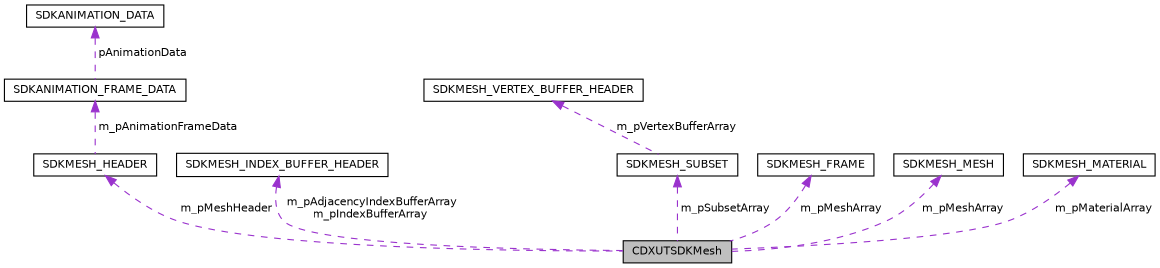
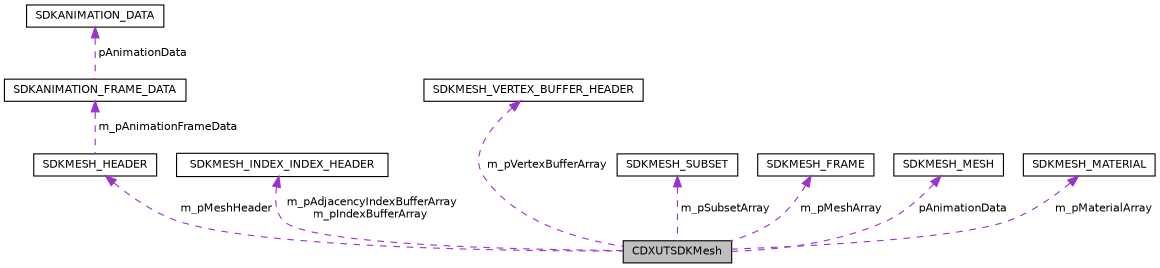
edge "SDKMESH_SUBSET" -> "SDKMESH_VERTEX_BUFFER_HEADER": now "CDXUTSDKMesh" -> "SDKMESH_VERTEX_BUFFER_HEADER"
node "SDKMESH_INDEX_BUFFER_HEADER": label "SDKMESH_INDEX_BUFFER_HEADER" -> "SDKMESH_INDEX_INDEX_HEADER"
edge "CDXUTSDKMesh" -> "SDKMESH_MESH": label " m_pMeshArray" -> " pAnimationData"
